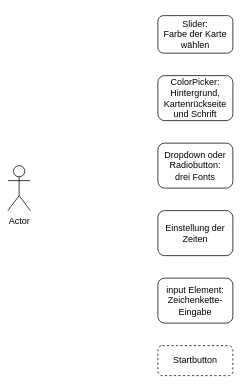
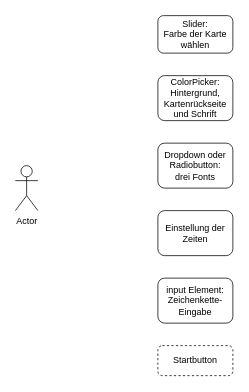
node "Actor": moved (19, 188) -> (27, 188)
